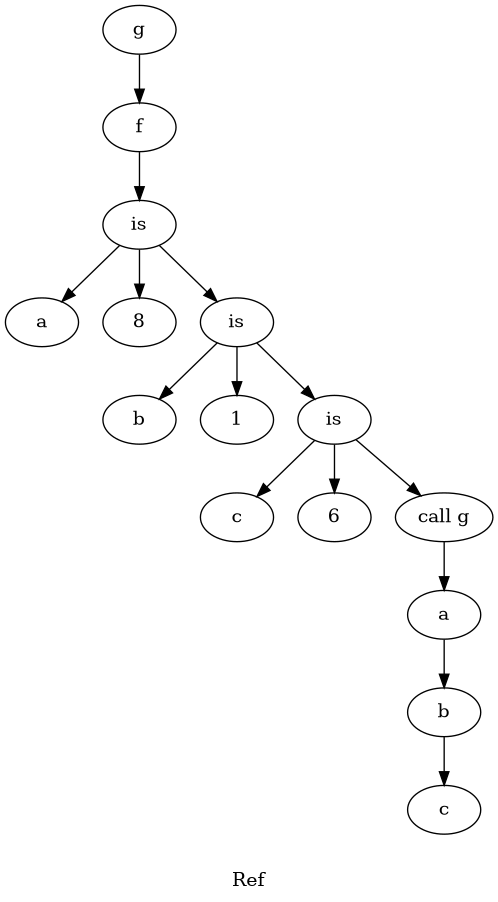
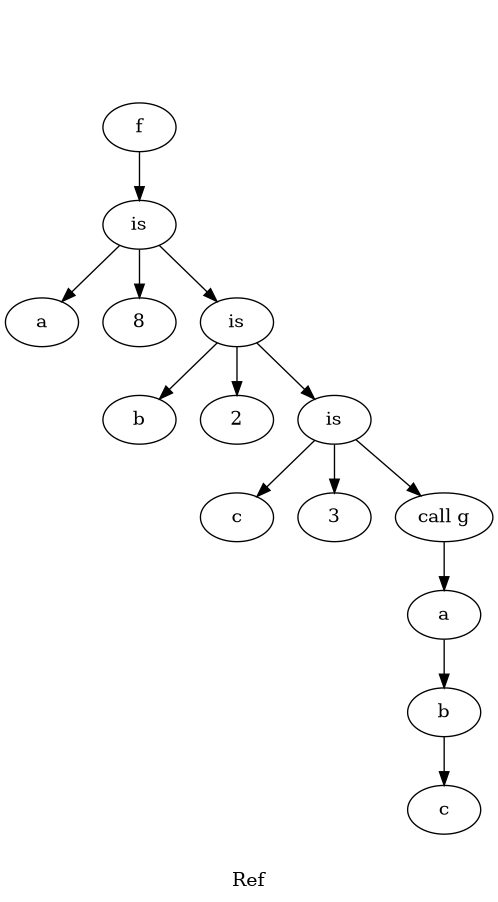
node "g": removed
node "1": label "1" -> "2"
node "6": label "6" -> "3"
